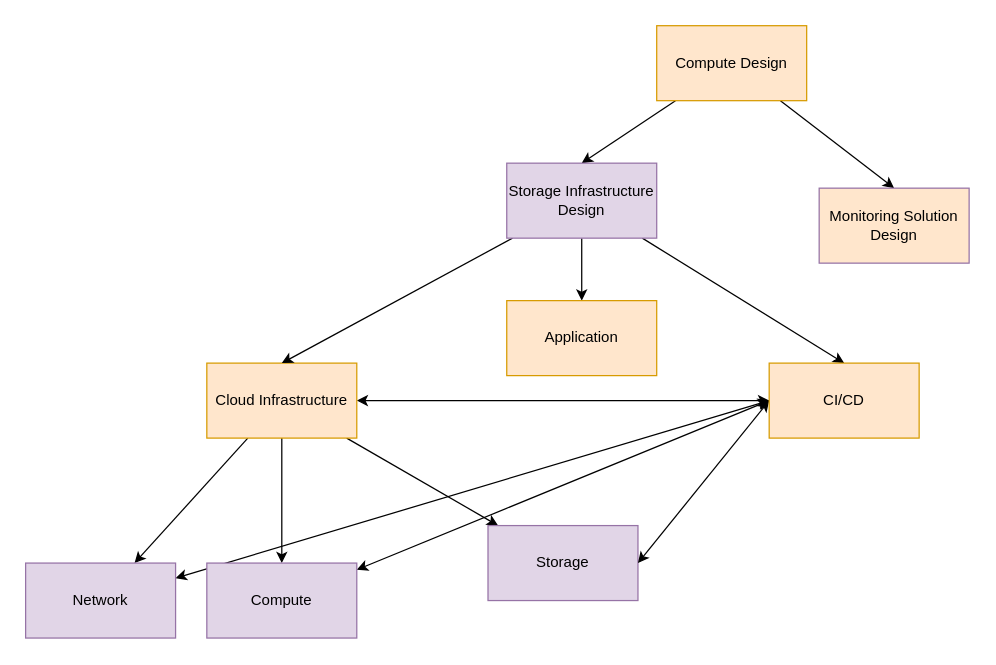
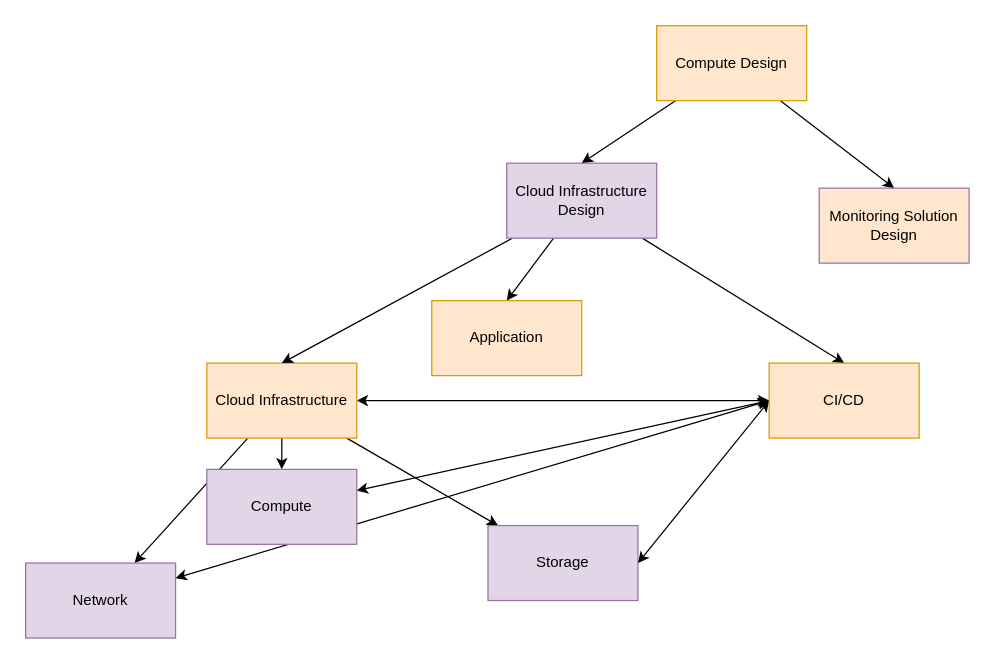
node "Storage Infrastructure Design": label "Storage Infrastructure Design" -> "Cloud Infrastructure Design"
node "Application": moved (582, 338) -> (507, 338)
node "Compute": moved (282, 601) -> (282, 507)
